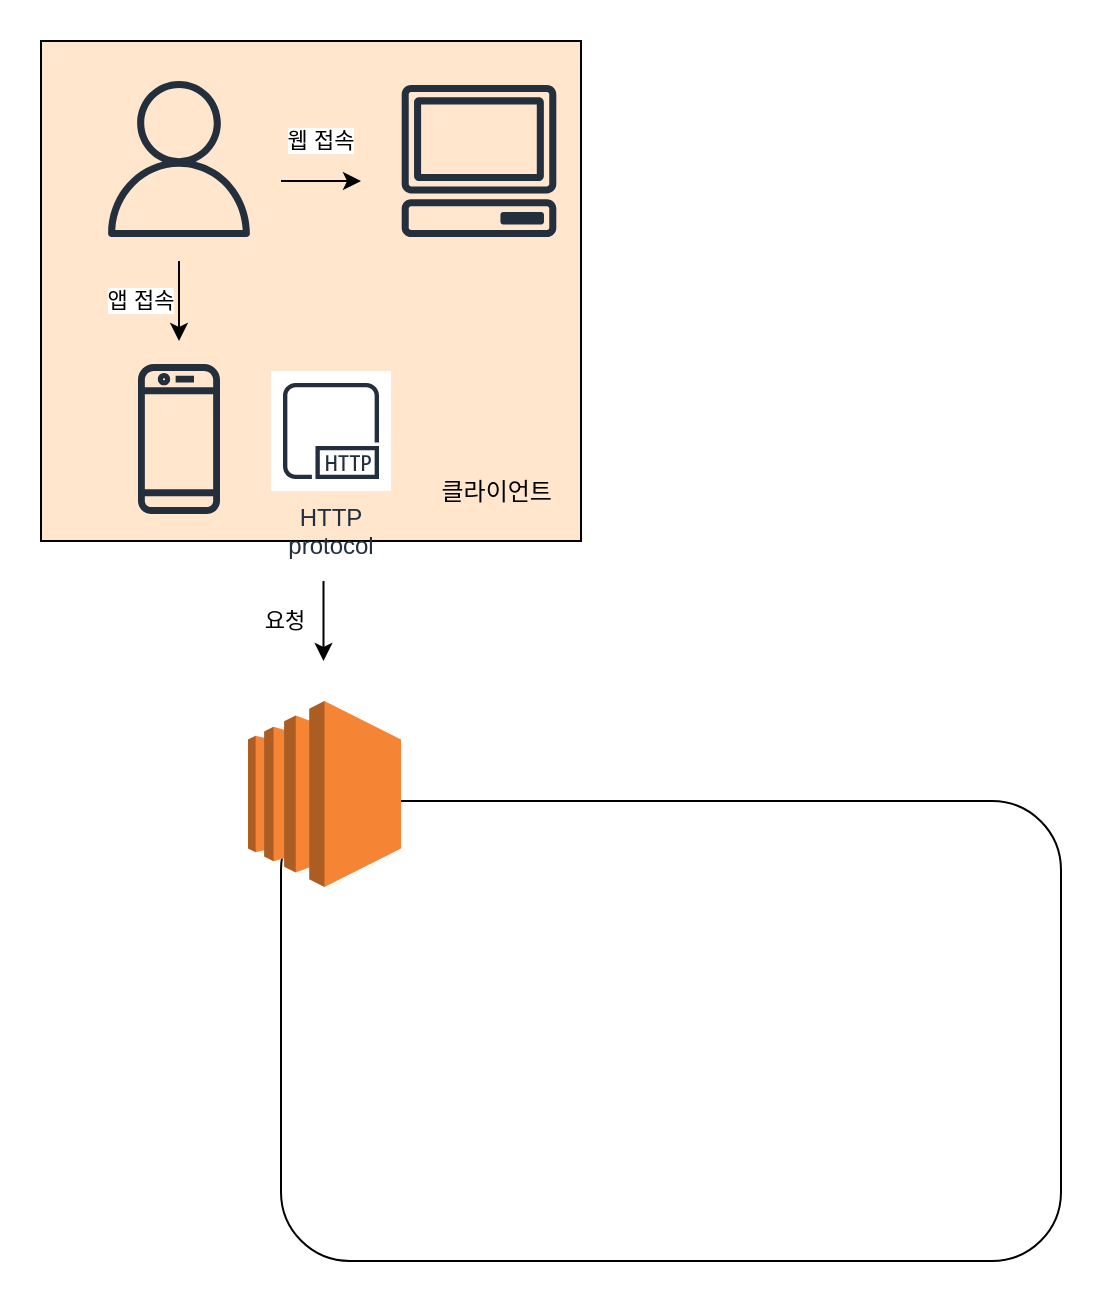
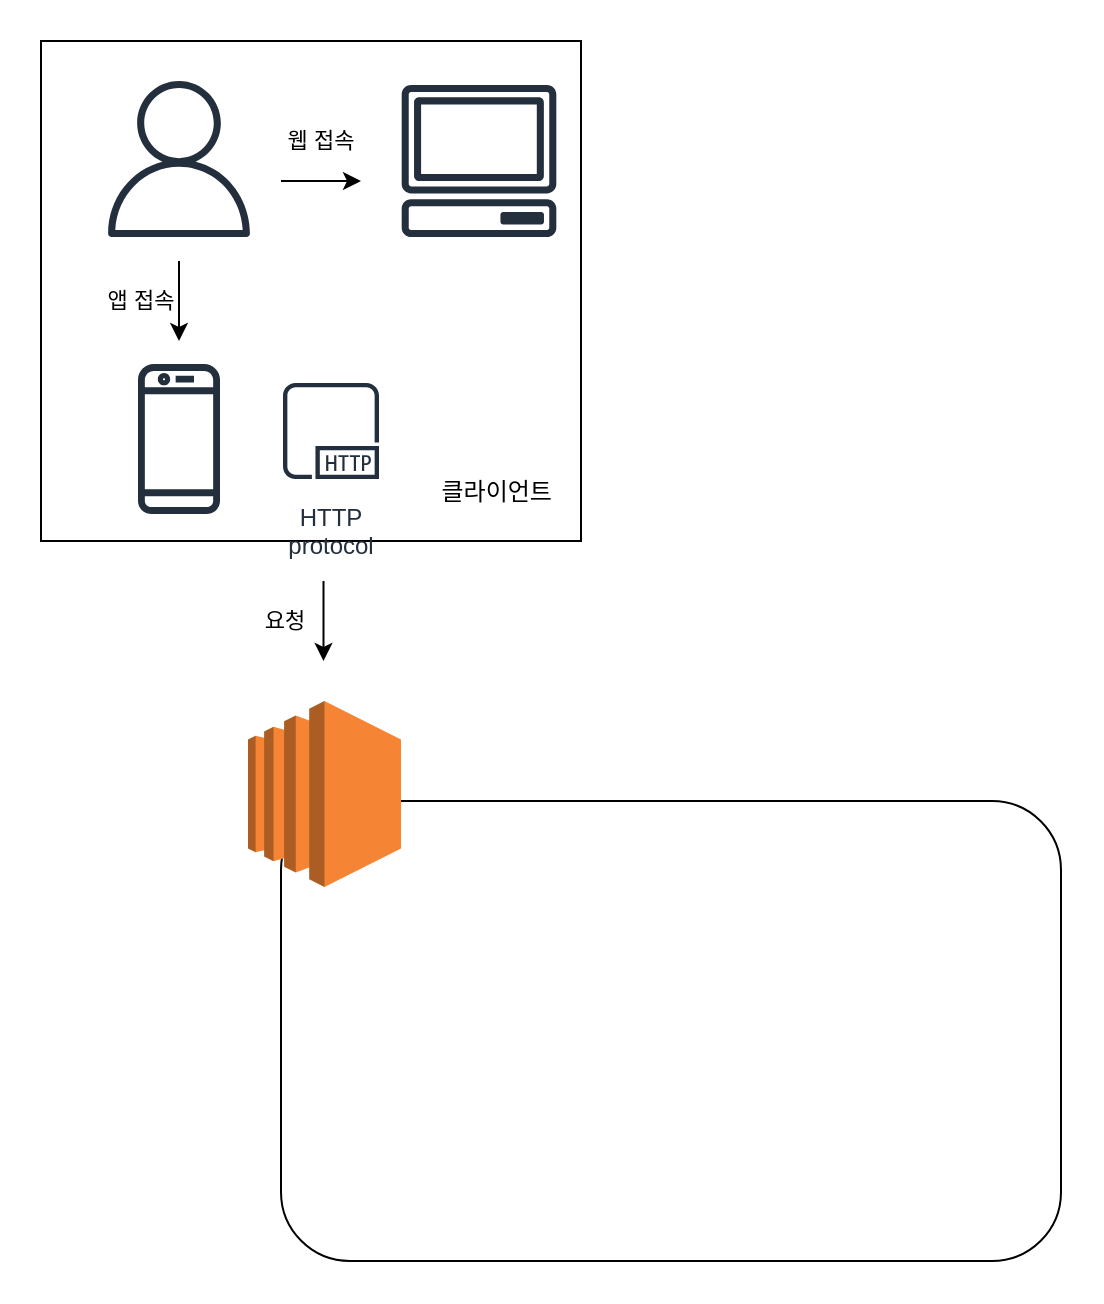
node "클라이언트": fillcolor #ffe6cc -> #ffffff
